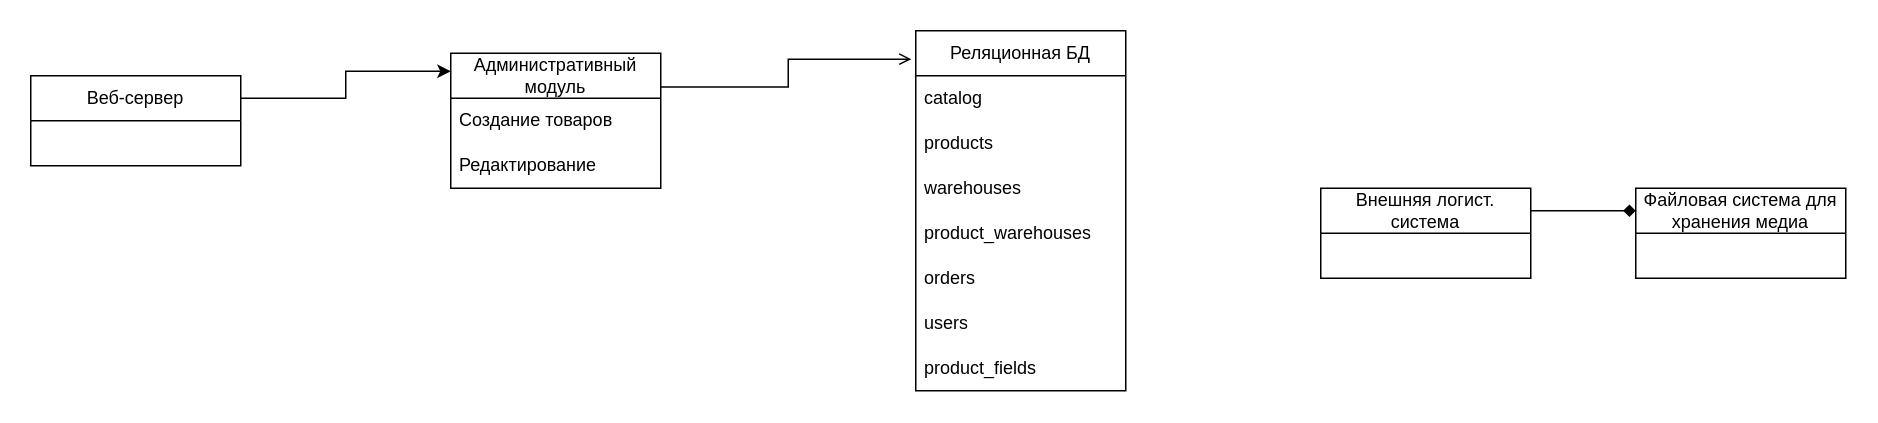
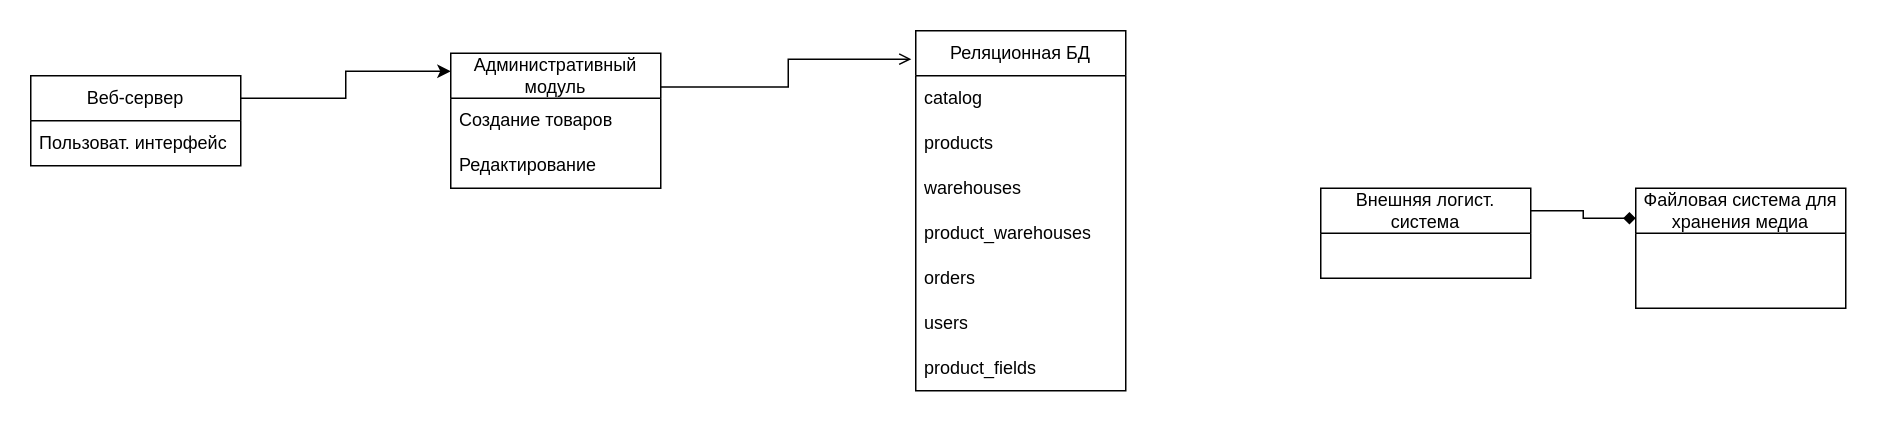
node "Пользоват. интерфейс": added
node "Файловая система для хранения медиа": size 210x90 -> 210x120
